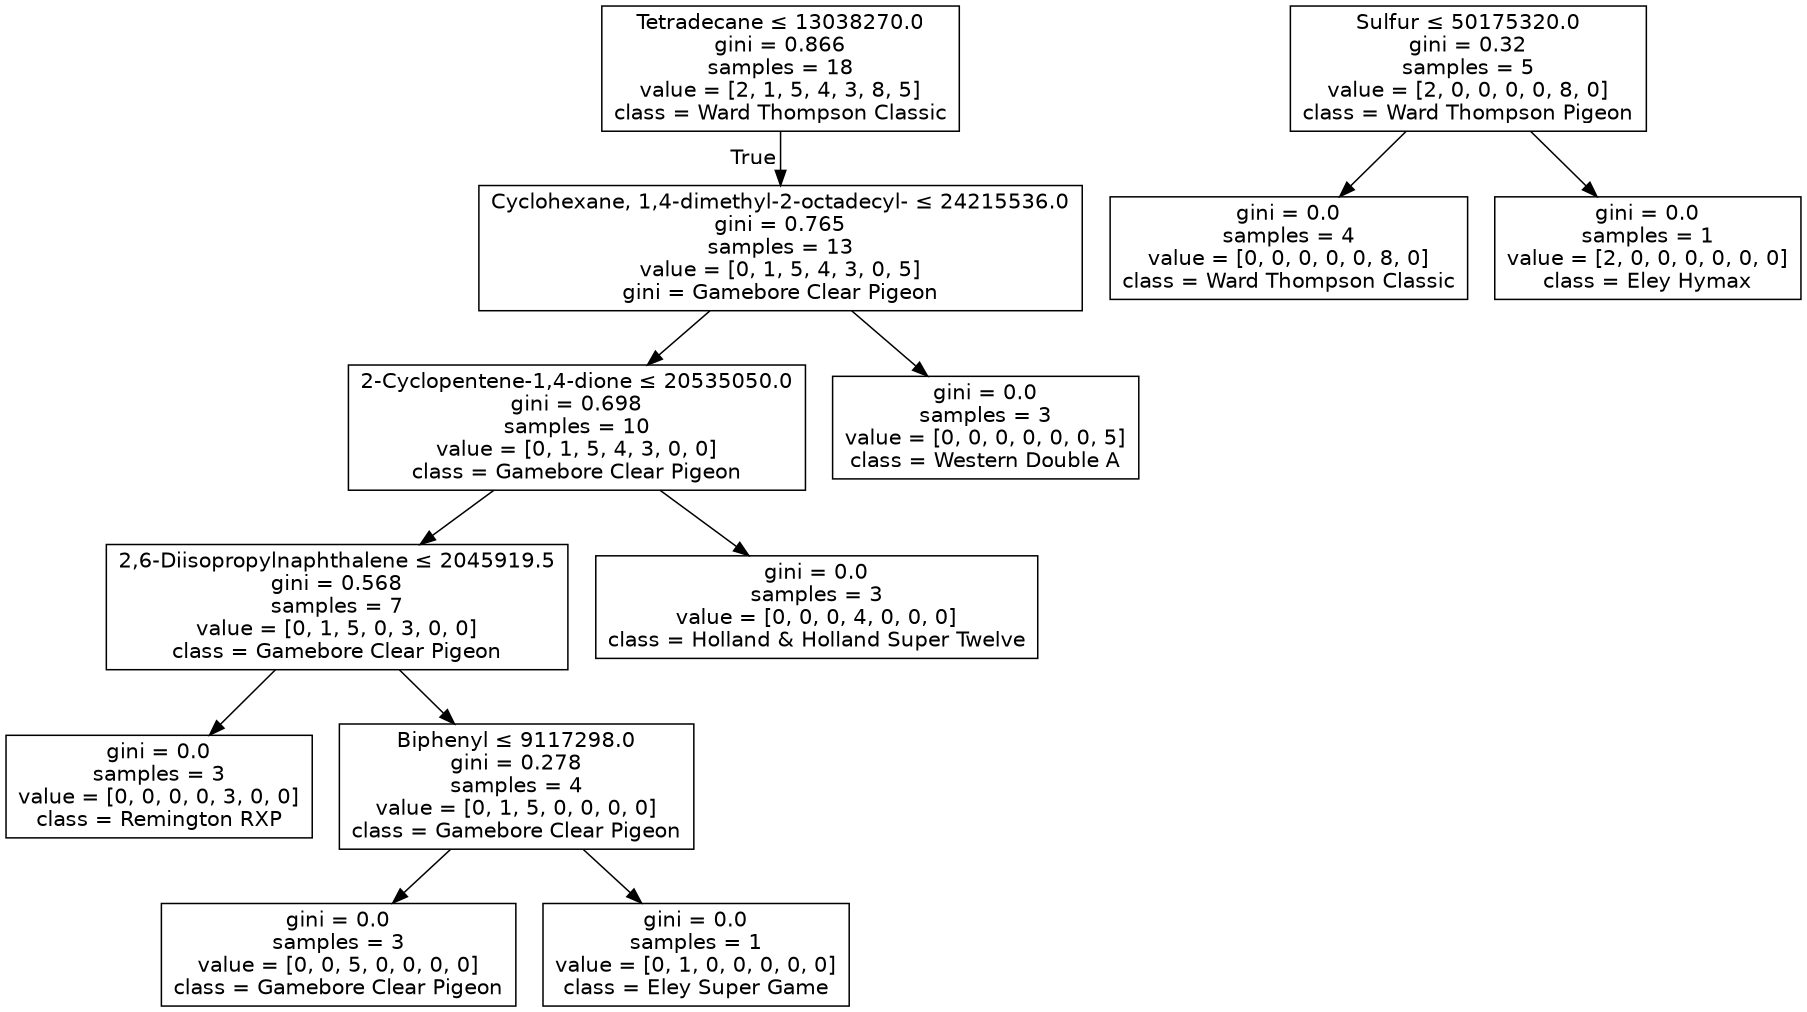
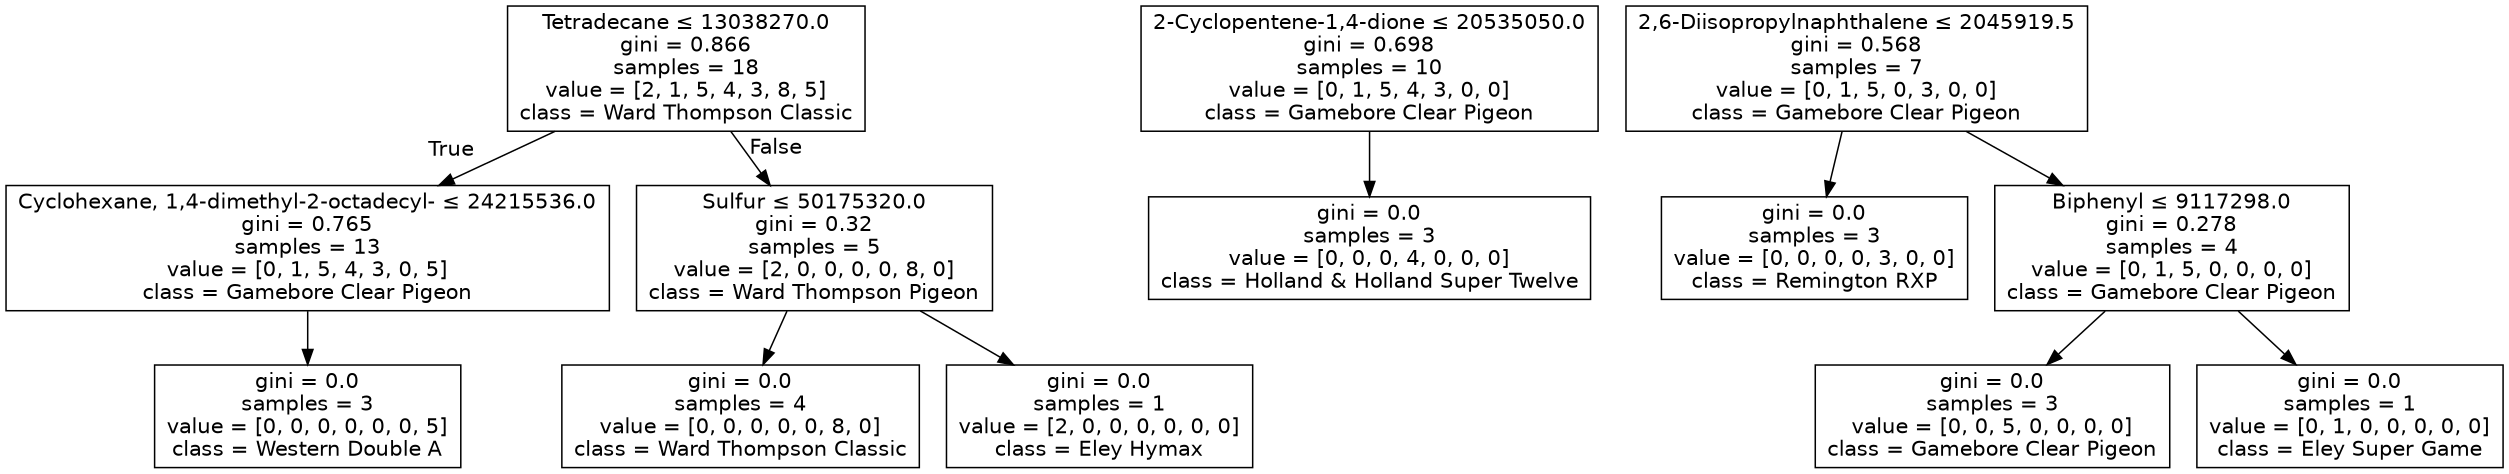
edge "Tetradecane ≤ 13038270.0" -> "Sulfur ≤ 50175320.0": added
node "Cyclohexane, 1,4-dimethyl-2-octadecyl- ≤ 24215536.0": text "gini = Gamebore Clear Pigeon" -> "class = Gamebore Clear Pigeon"
edge "Cyclohexane, 1,4-dimethyl-2-octadecyl- ≤ 24215536.0" -> "2-Cyclopentene-1,4-dione ≤ 20535050.0": removed
edge "2-Cyclopentene-1,4-dione ≤ 20535050.0" -> "2,6-Diisopropylnaphthalene ≤ 2045919.5": removed
